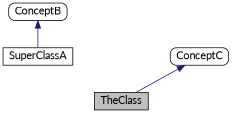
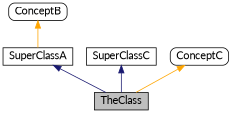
edge "SuperClassA" -> "ConceptB": color midnightblue -> orange
node "SuperClassC": added
edge "TheClass" -> "SuperClassA": added
edge "TheClass" -> "ConceptC": color midnightblue -> orange
